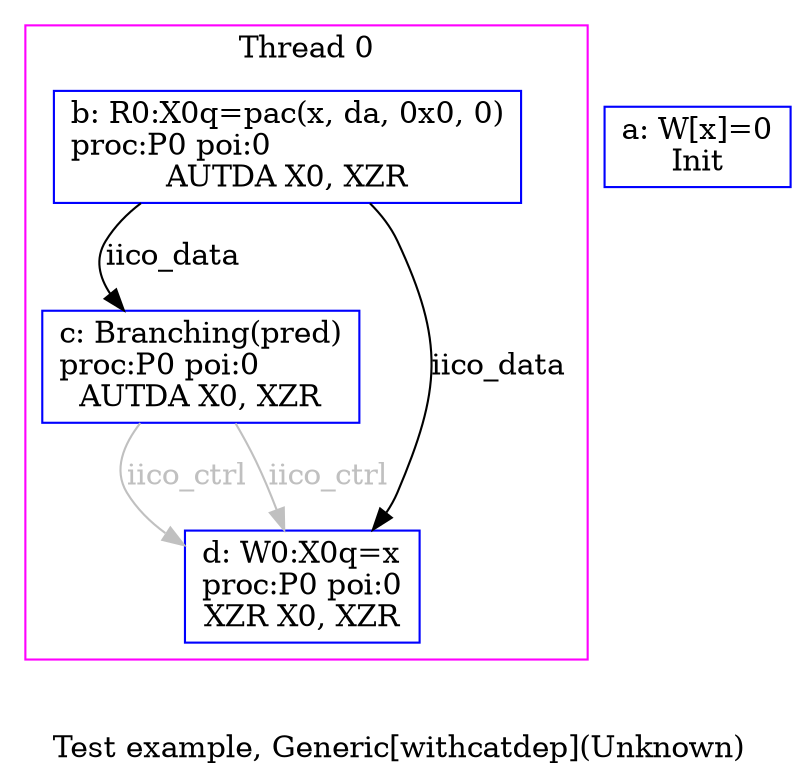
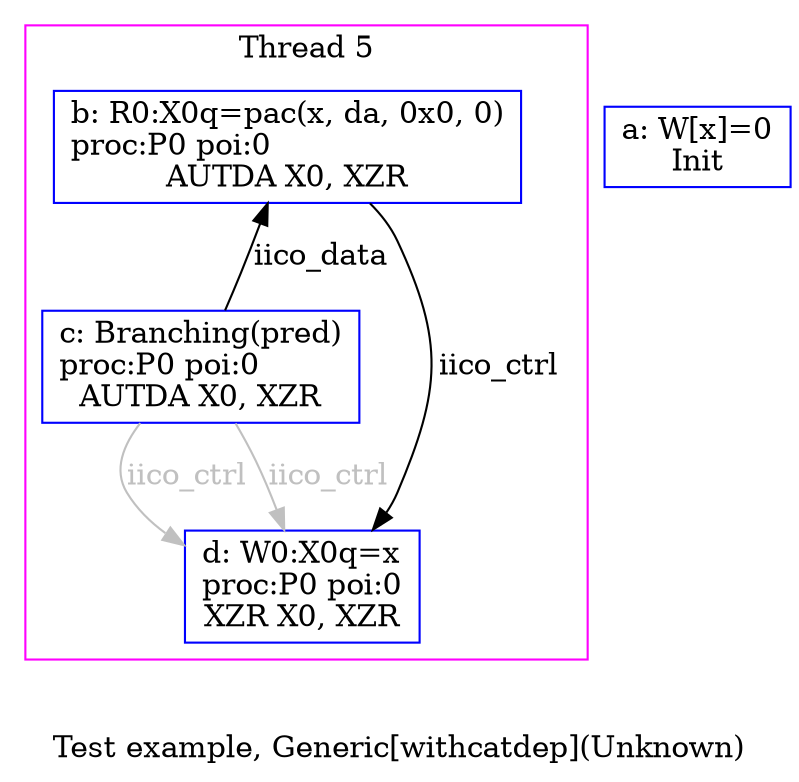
cluster "Thread 0": label "Thread 0" -> "Thread 5"
edge "b: R0:X0q=pac(x, da, 0x0, 0) proc:P0 poi:0 AUTDA X0, XZR" -> "c: Branching(pred) proc:P0 poi:0 AUTDA X0, XZR": reversed
edge "b: R0:X0q=pac(x, da, 0x0, 0) proc:P0 poi:0 AUTDA X0, XZR" -> "d: W0:X0q=x proc:P0 poi:0 XZR X0, XZR": label "iico_data" -> "iico_ctrl"
